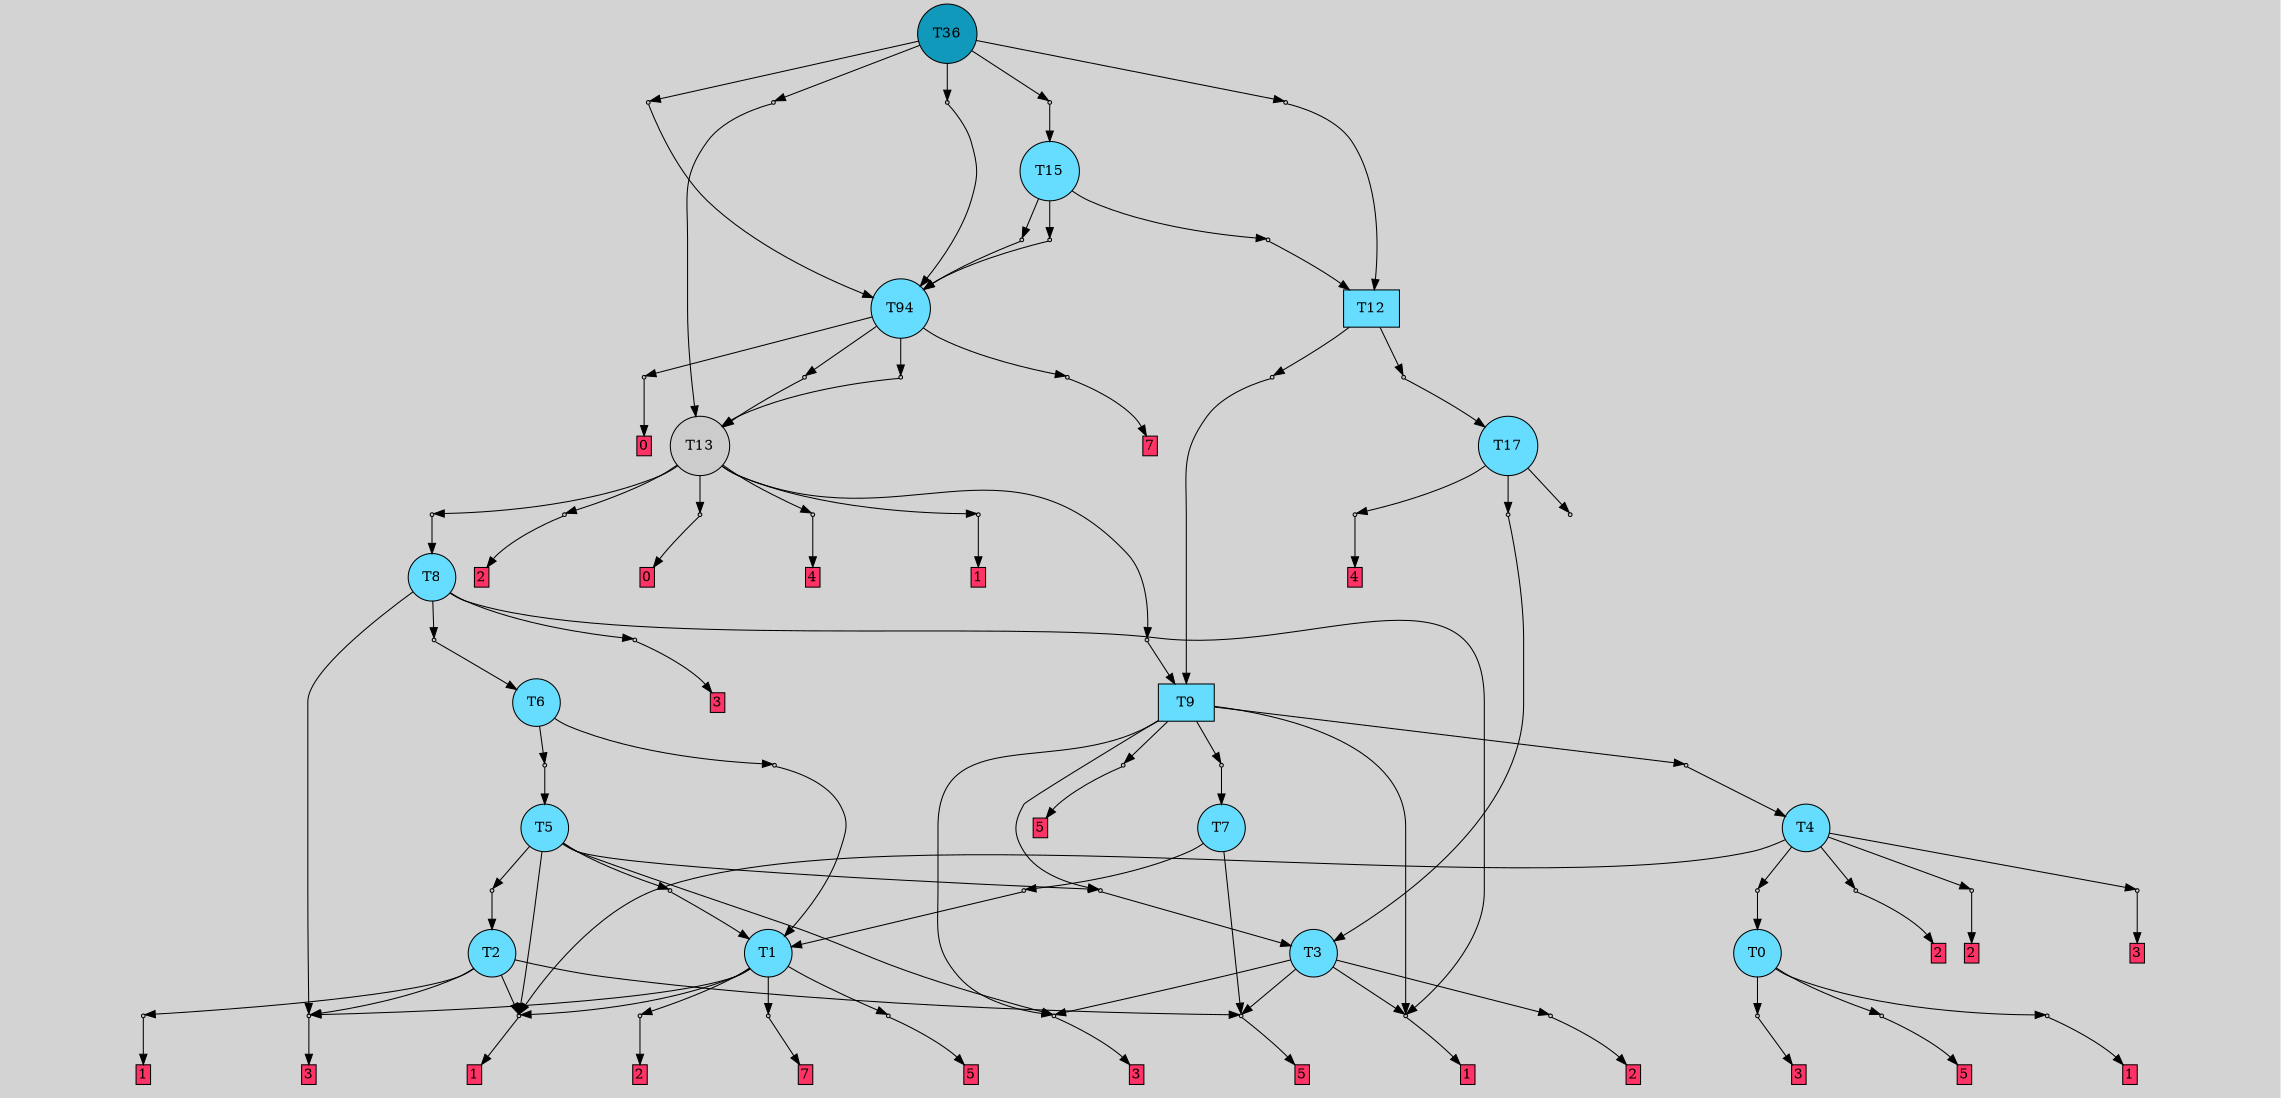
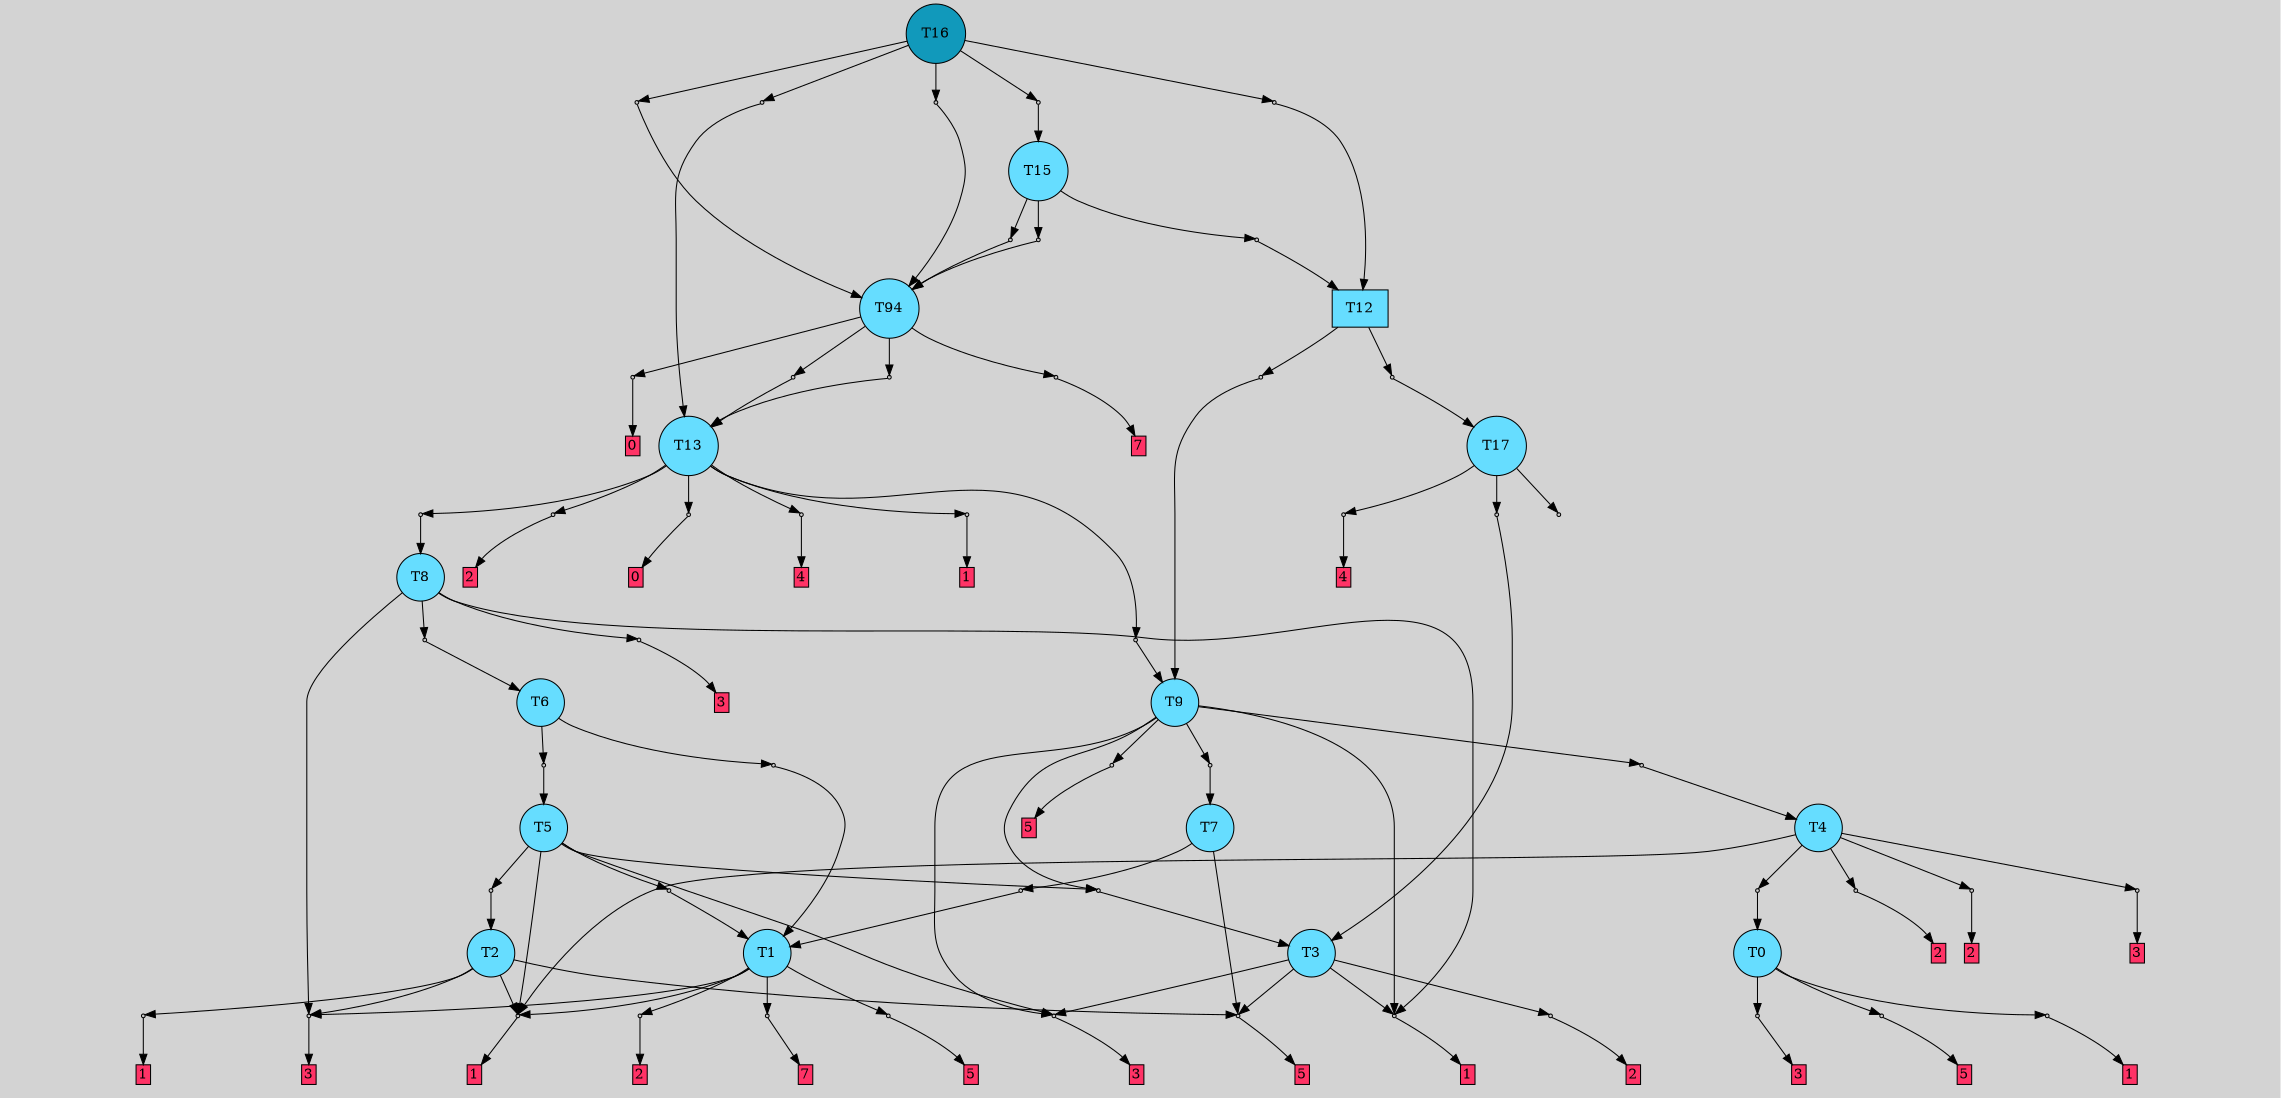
node "T36": label "T36" -> "T16"
node "T13": fillcolor #cccccc -> #66ddff
node "T9": shape box -> circle
